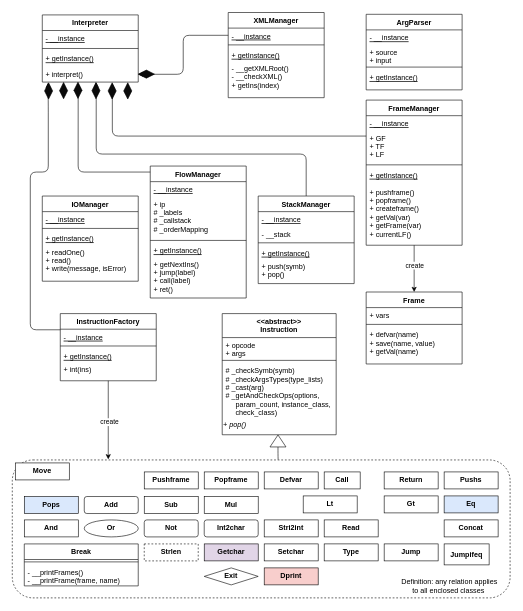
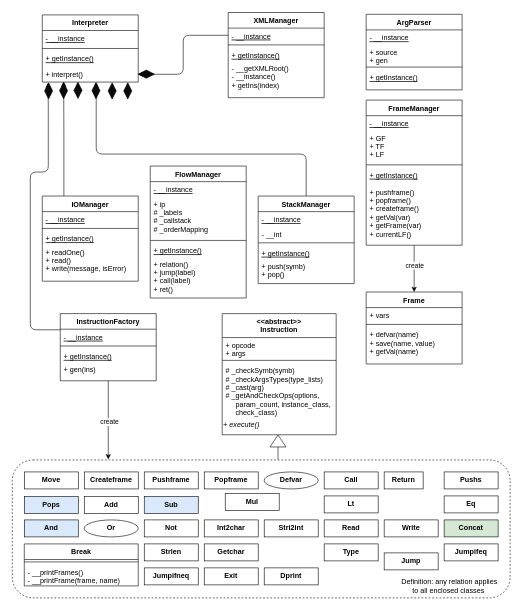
node "+ source + input": label "+ source + input" -> "+ source + gen"
node "- __getXMLRoot() - __checkXML() + getIns(index)": label "- __getXMLRoot() - __checkXML() + getIns(index)" -> "- __getXMLRoot() - __instance() + getIns(index)"
edge "FrameManager" -> "+ interpret()": removed
edge "IOManager" -> "+ interpret()": added
edge "FlowManager" -> "+ interpret()": removed
node "- __stack": label "- __stack" -> "- __int"
node "+ getNextIns() + jump(label) + call(label) + ret()": label "+ getNextIns() + jump(label) + call(label) + ret()" -> "+ relation() + jump(label) + call(label) + ret()"
node "+ int(ins)": label "+ int(ins)" -> "+ gen(ins)"
node "+ pop()": label "+ pop()" -> "+ execute()"
node "Move": moved (42, 471) -> (51, 480)
node "Createframe": added
node "Defvar": shape rectangle -> ellipse
node "Call": size 36x17 -> 54x17
node "Return": size 54x17 -> 39x17
node "Lt": moved (330, 504) -> (351, 504)
node "Gt": removed
node "Eq": fillcolor #dae8fc -> #ffffff
node "Add": shape rounded rectangle -> rectangle
node "Sub": fillcolor #ffffff -> #dae8fc
node "Mul": moved (231, 505) -> (252, 502)
node "And": fillcolor #ffffff -> #dae8fc
node "Not": shape rounded rectangle -> rectangle
node "Int2char": shape rounded rectangle -> rectangle
node "Write": added
node "Concat": fillcolor #ffffff -> #d5e8d4
node "Strlen": style dashed -> solid
node "Getchar": fillcolor #e1d5e7 -> #ffffff
node "Setchar": removed
node "Jump": moved (411, 552) -> (411, 561)
node "Jumpifeq": size 45x21 -> 54x17
node "Jumpifneq": added
node "Exit": shape diamond -> rectangle
node "Dprint": fillcolor #f8cecc -> #ffffff
